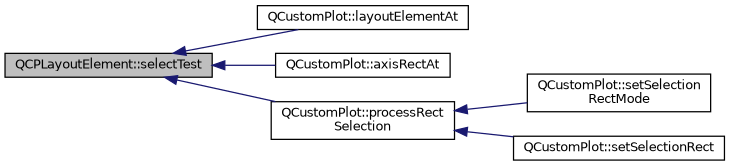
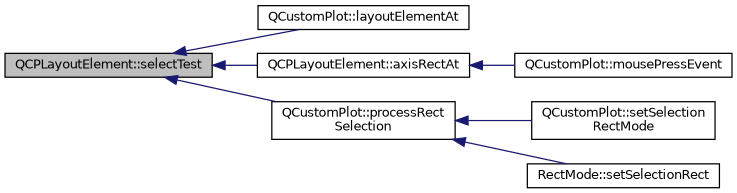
node "QCustomPlot::axisRectAt": label "QCustomPlot::axisRectAt" -> "QCPLayoutElement::axisRectAt"
node "QCustomPlot::mousePressEvent": added
node "QCustomPlot::setSelectionRect": label "QCustomPlot::setSelectionRect" -> "RectMode::setSelectionRect"
